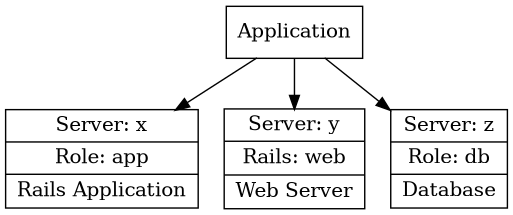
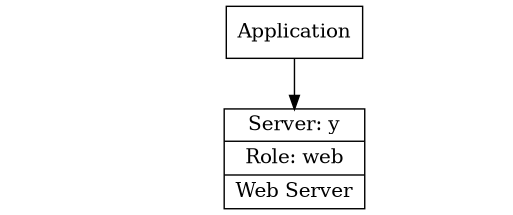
node "Server: y": text "Rails: web" -> "Role: web"
node "Server: x": removed
node "Server: z": removed
